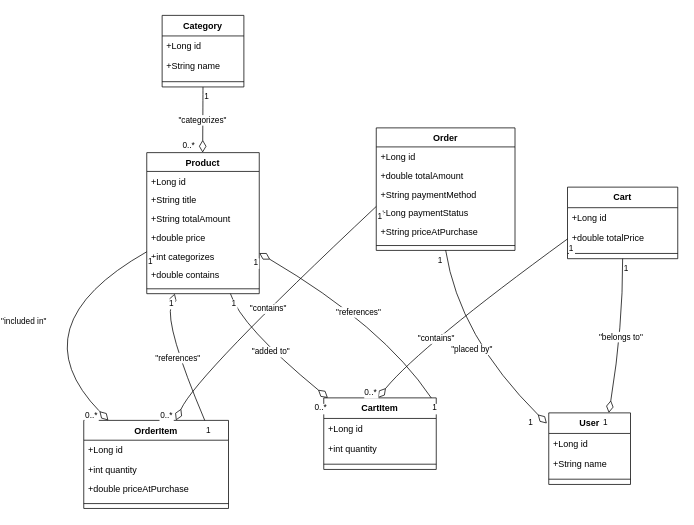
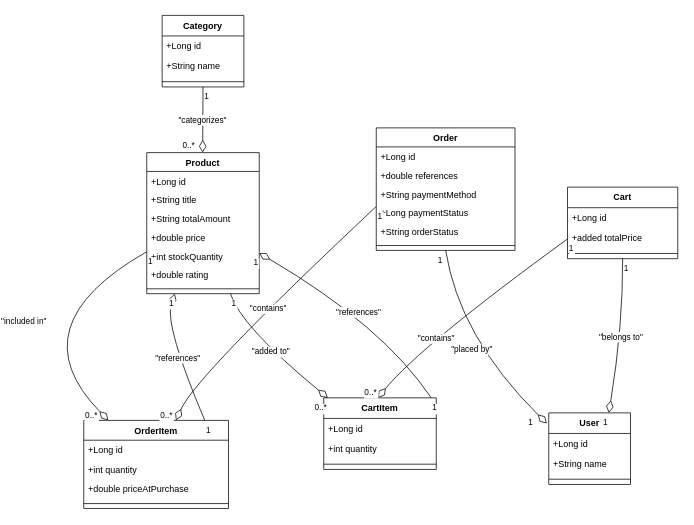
node "+double totalAmount": label "+double totalAmount" -> "+double references"
node "+String priceAtPurchase": label "+String priceAtPurchase" -> "+String orderStatus"
node "+double totalPrice": label "+double totalPrice" -> "+added totalPrice"
node "+int categorizes": label "+int categorizes" -> "+int stockQuantity"
node "+double contains": label "+double contains" -> "+double rating"
